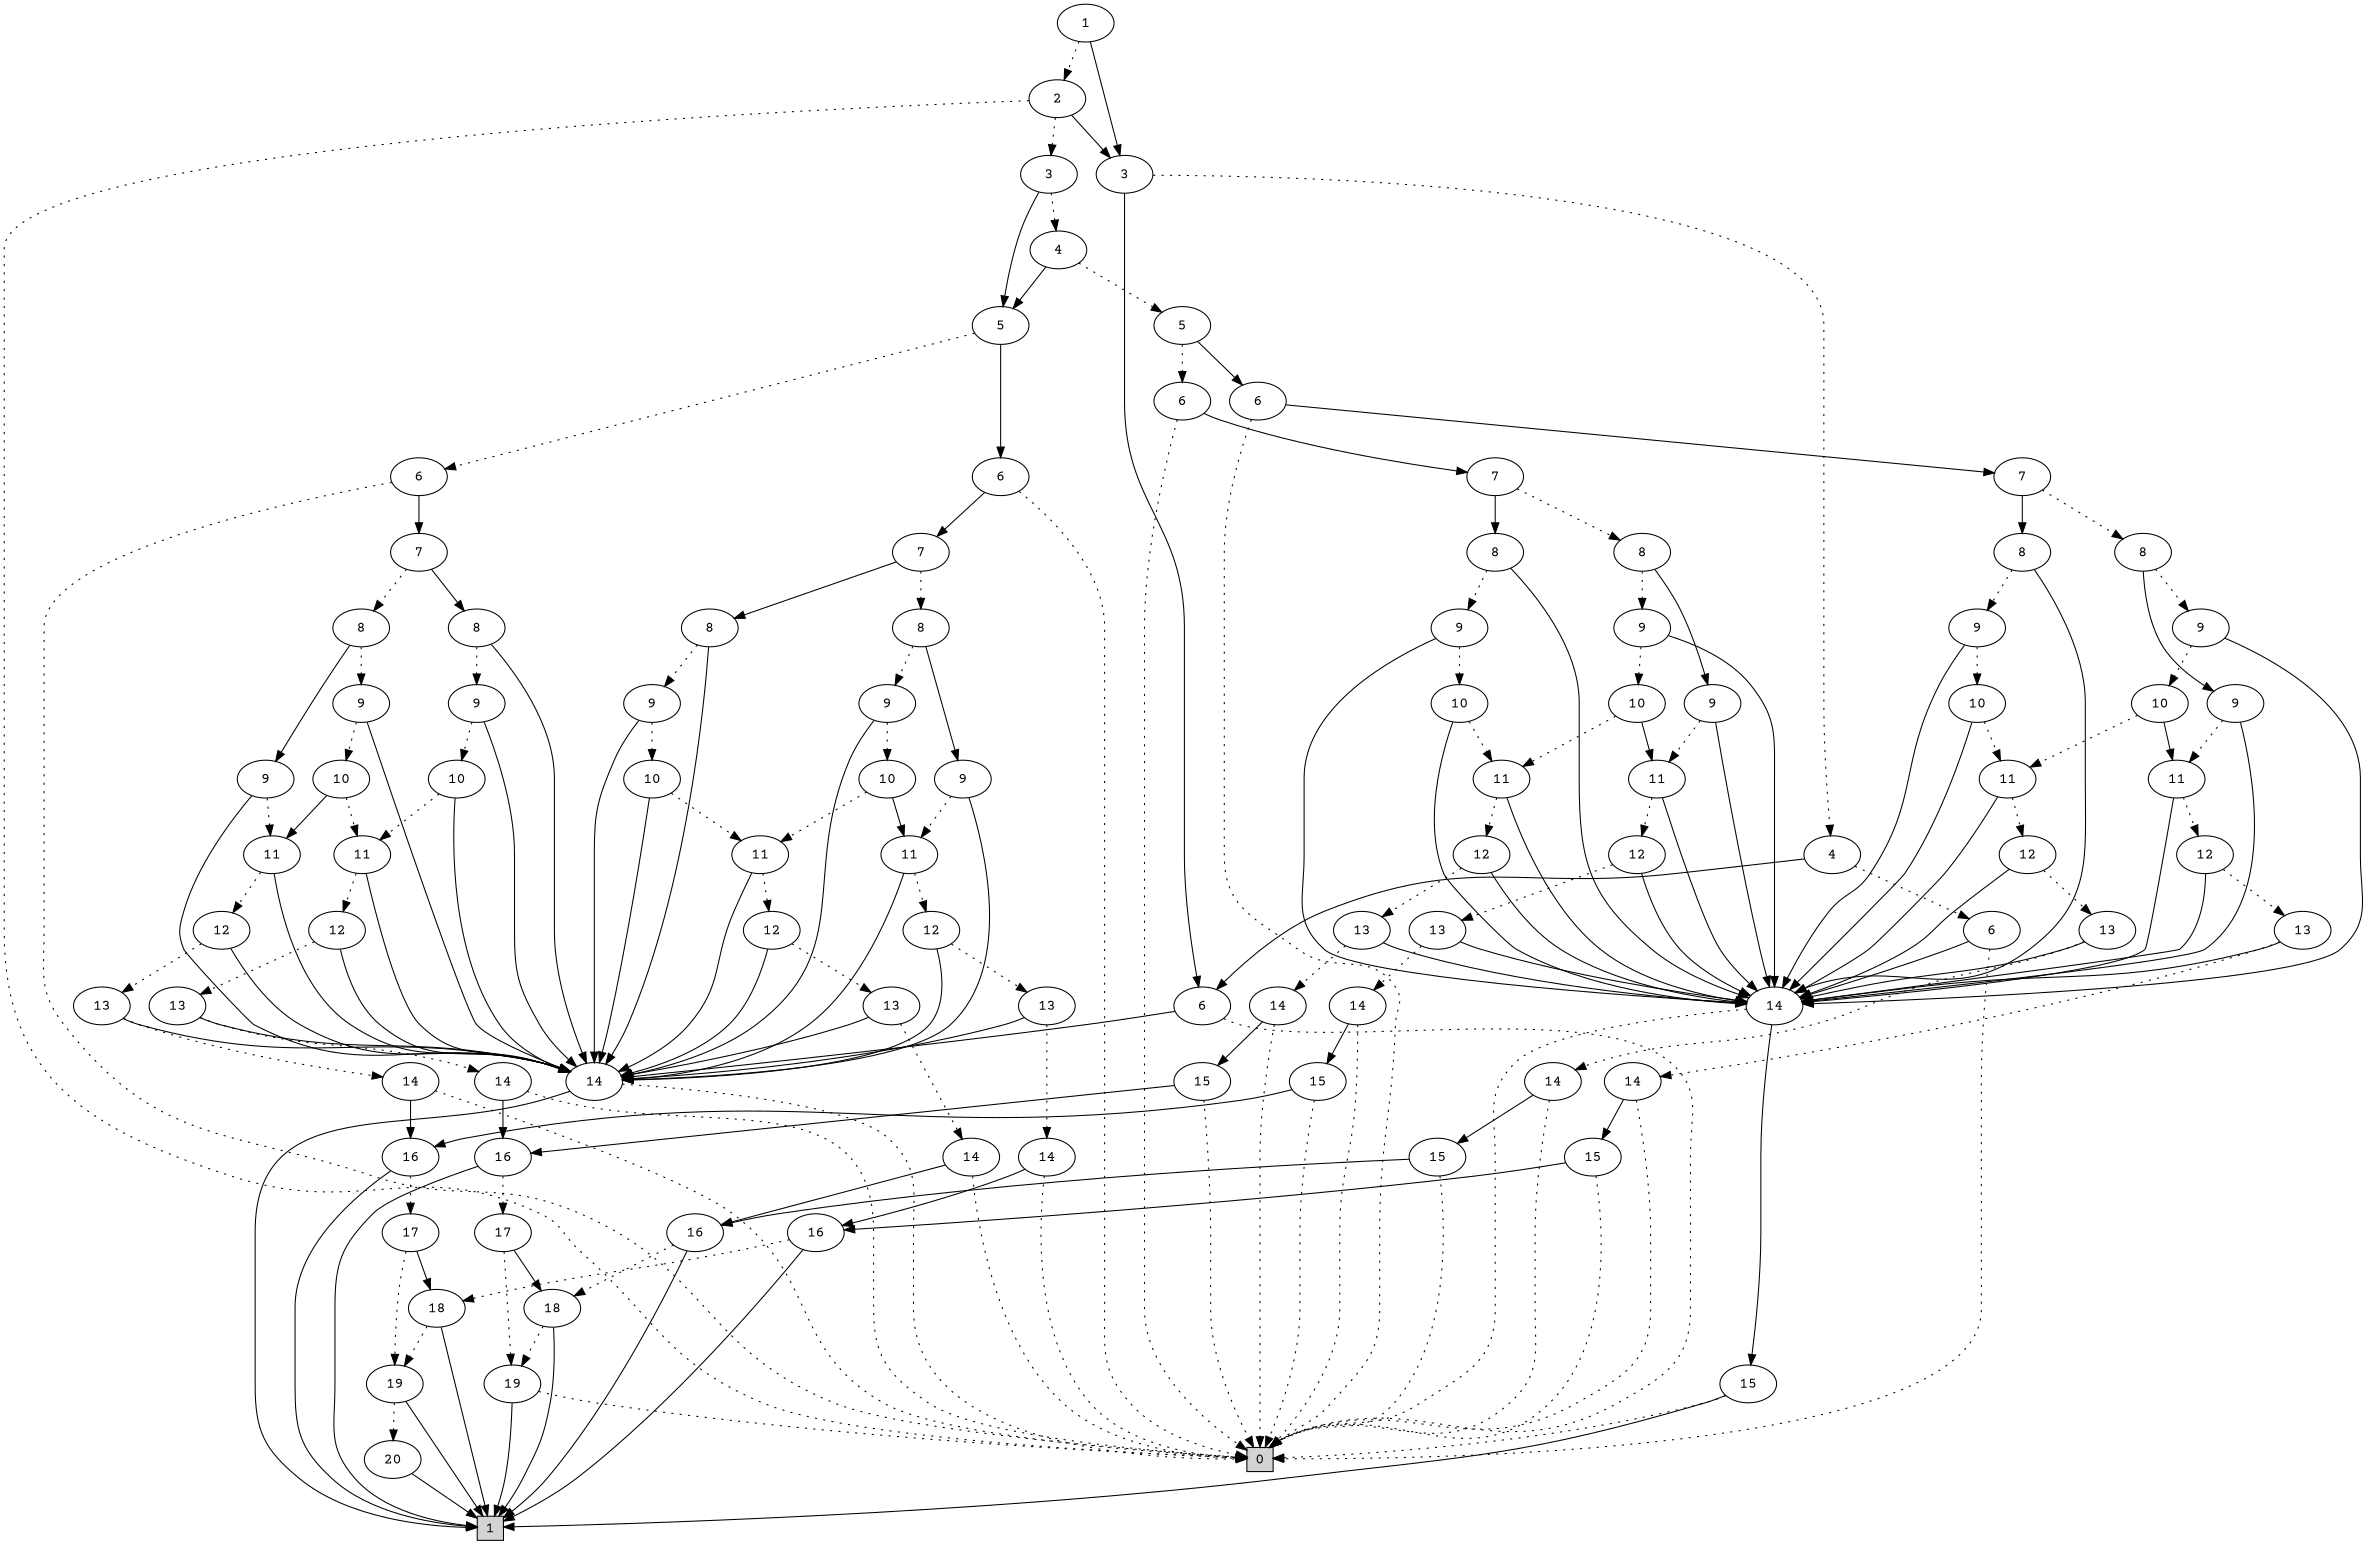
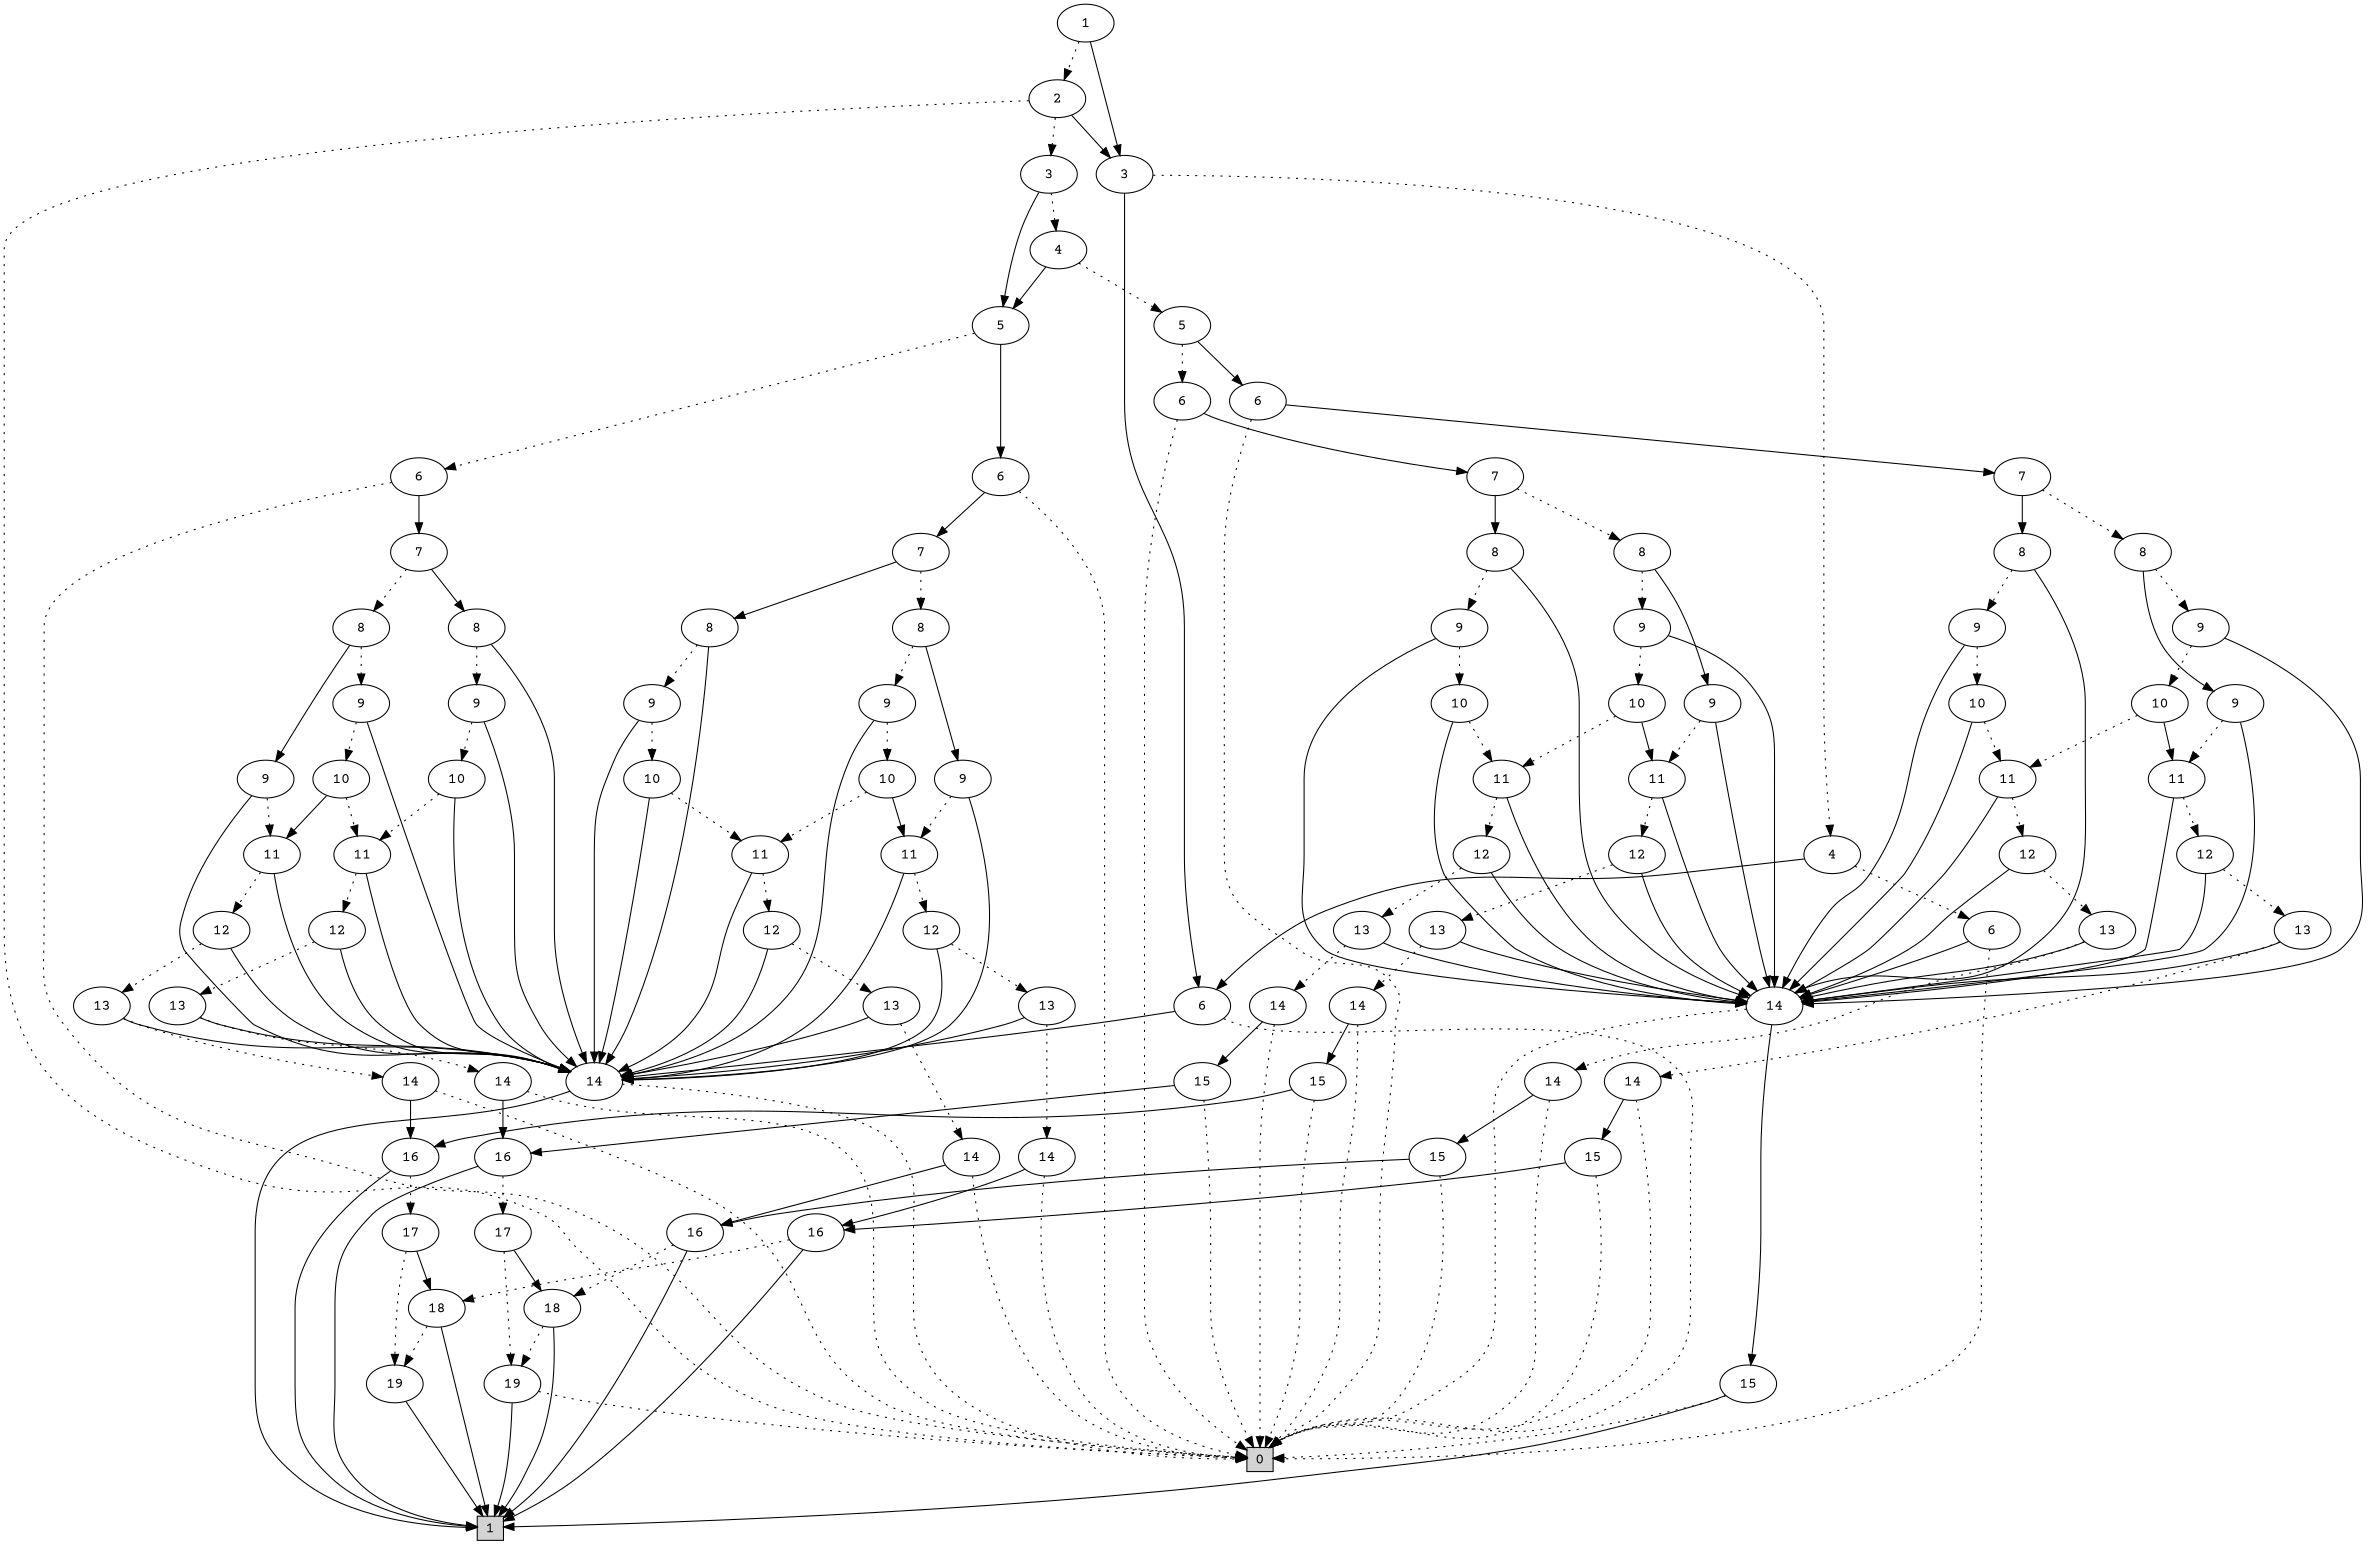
node "20": removed
